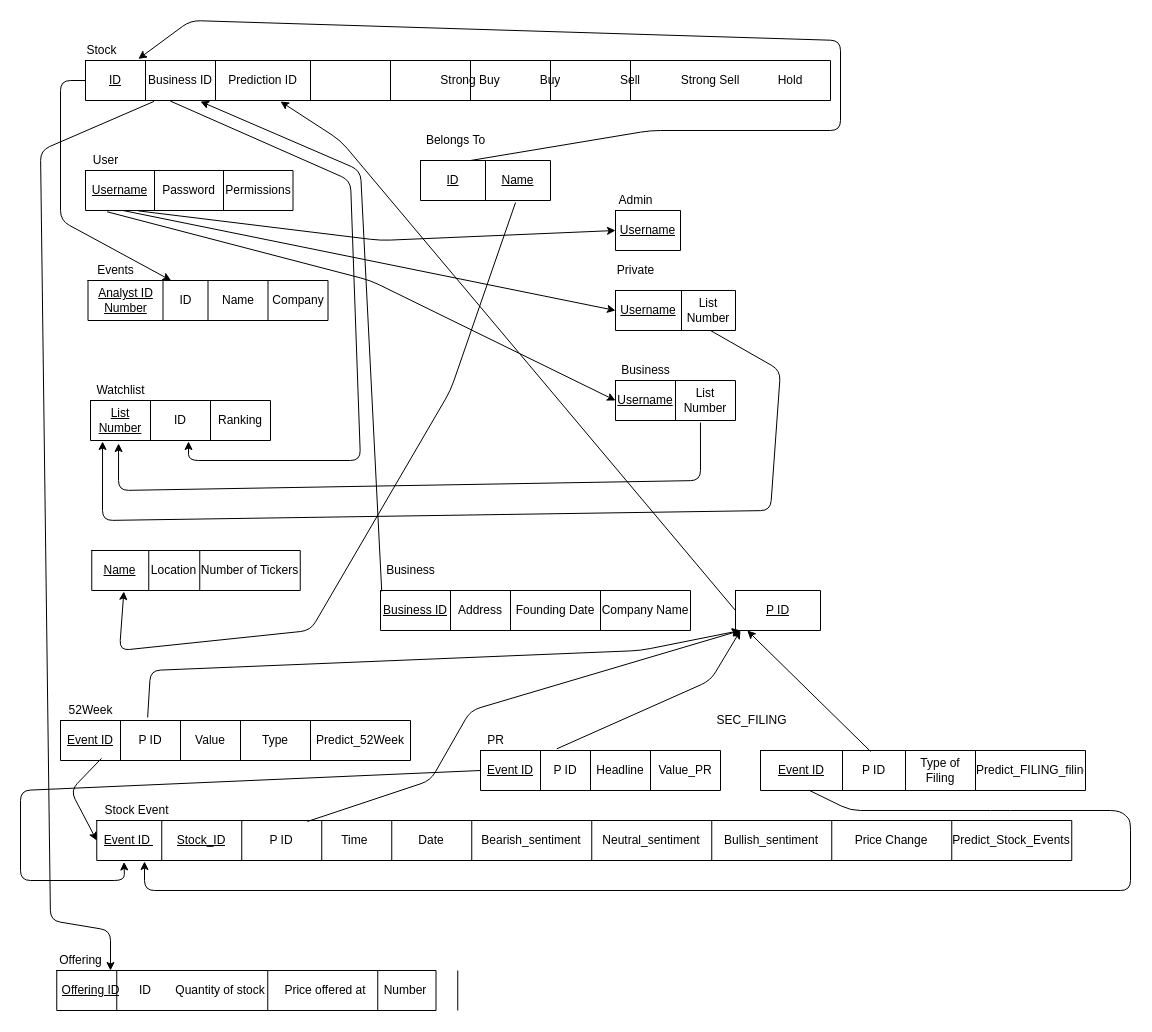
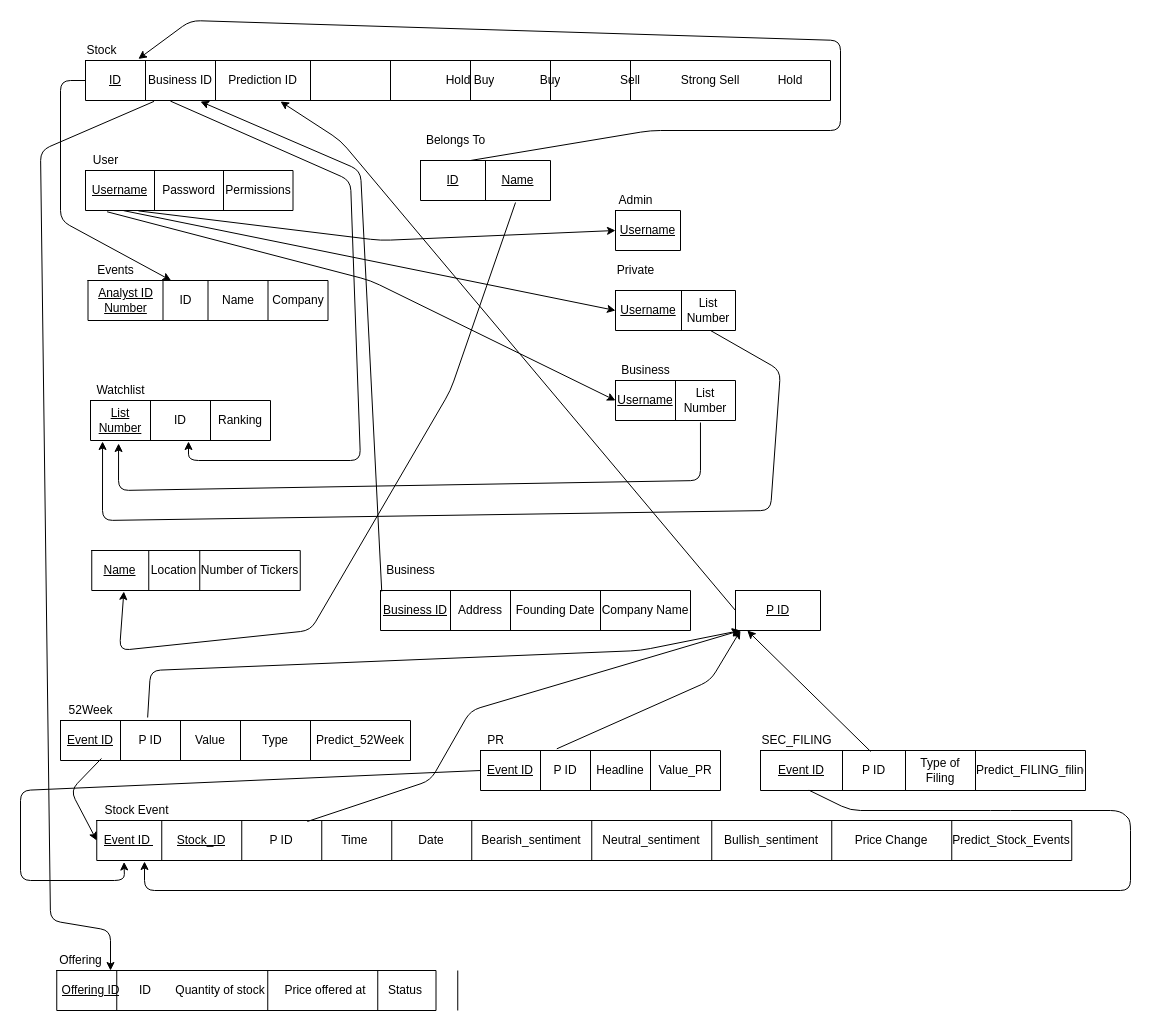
node "Strong Buy": label "Strong Buy" -> "Hold Buy"
node "SEC_FILING": moved (752, 721) -> (797, 741)
node "Number": label "Number" -> "Status"
